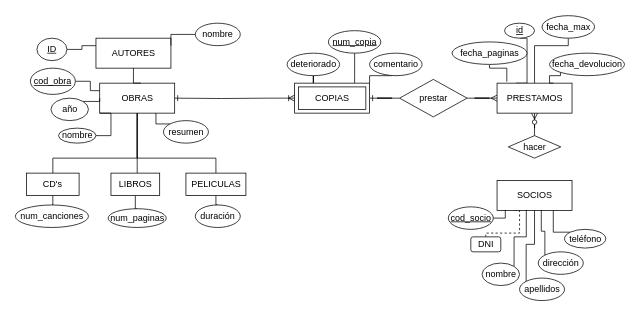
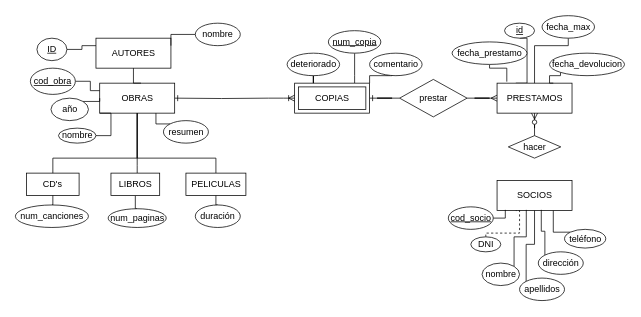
node "fecha_paginas": label "fecha_paginas" -> "fecha_prestamo"
node "DNI": shape rounded rectangle -> ellipse
